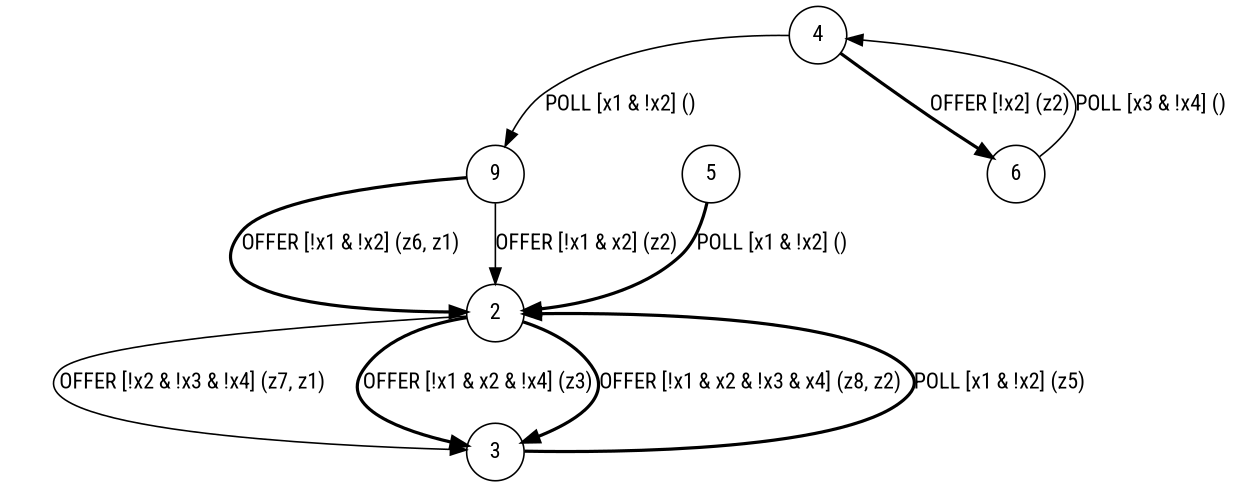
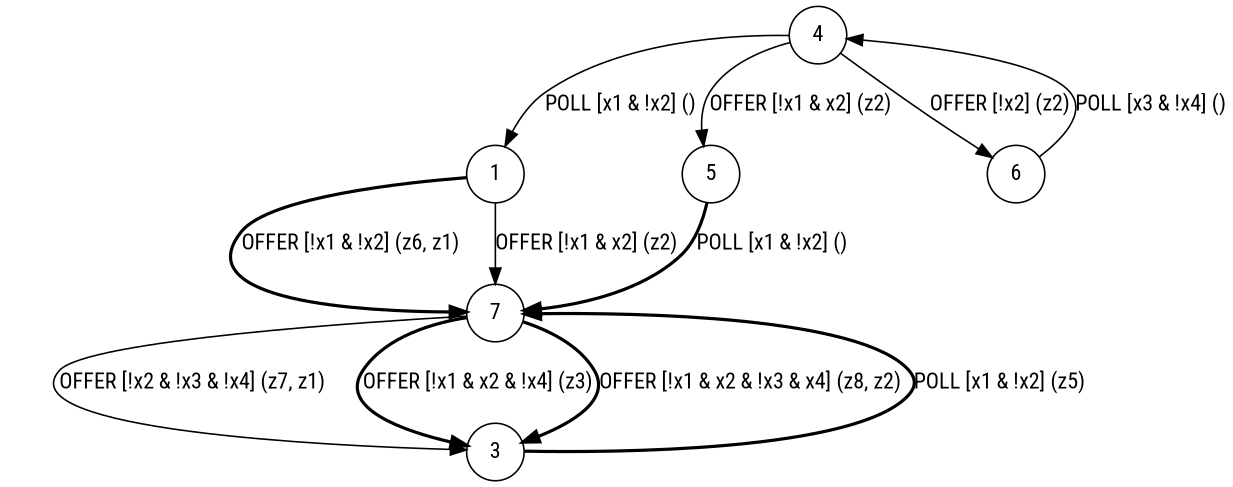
edge "4" -> "5": added, label "OFFER [!x1 & x2] (z2)"
edge "4" -> "6": style bold -> solid
node "9": label "9" -> "1"
node "2": label "2" -> "7"
